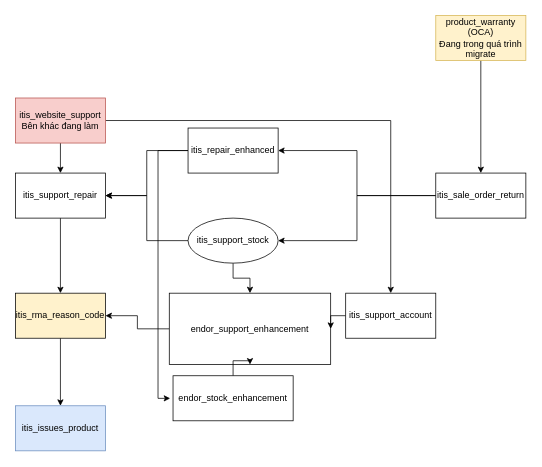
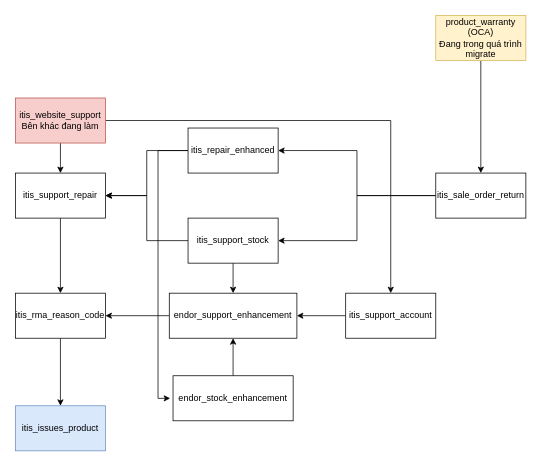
node "itis_support_stock": shape ellipse -> rectangle
node "itis_rma_reason_code": fillcolor #fff2cc -> #ffffff
node "endor_support_enhancement": size 161x71 -> 128x45
